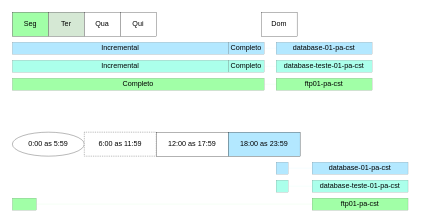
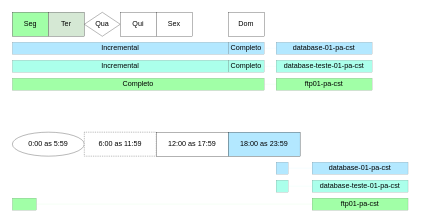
node "Qua": shape rectangle -> diamond
node "Sex": added
node "Dom": moved (279, 24) -> (246, 24)
